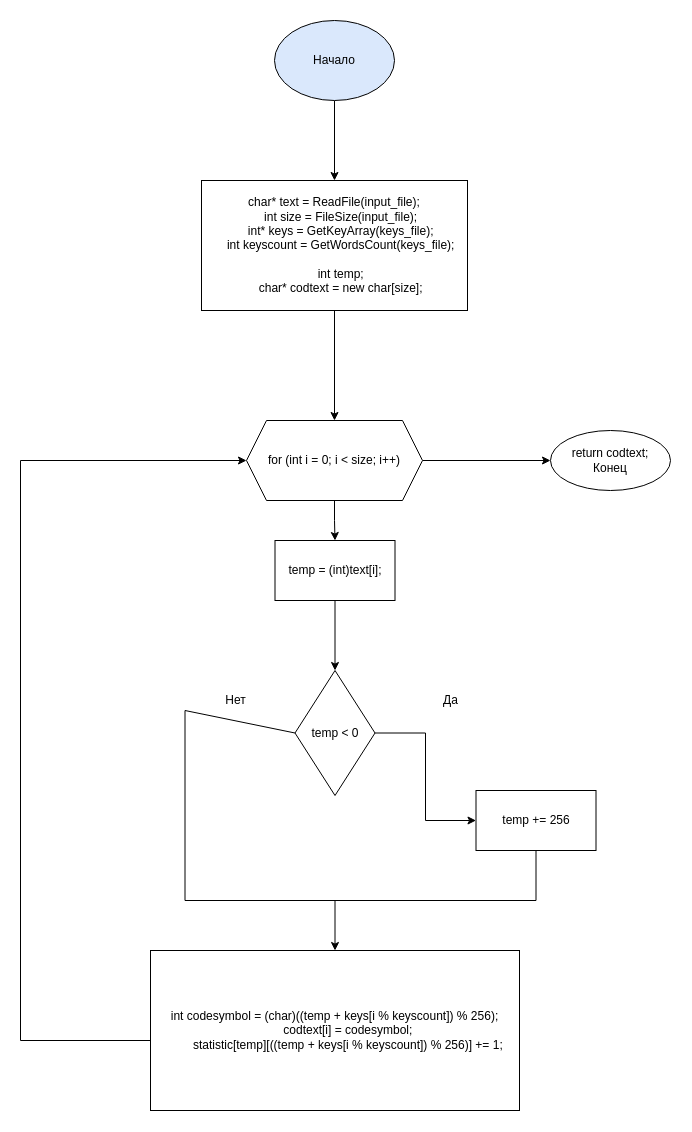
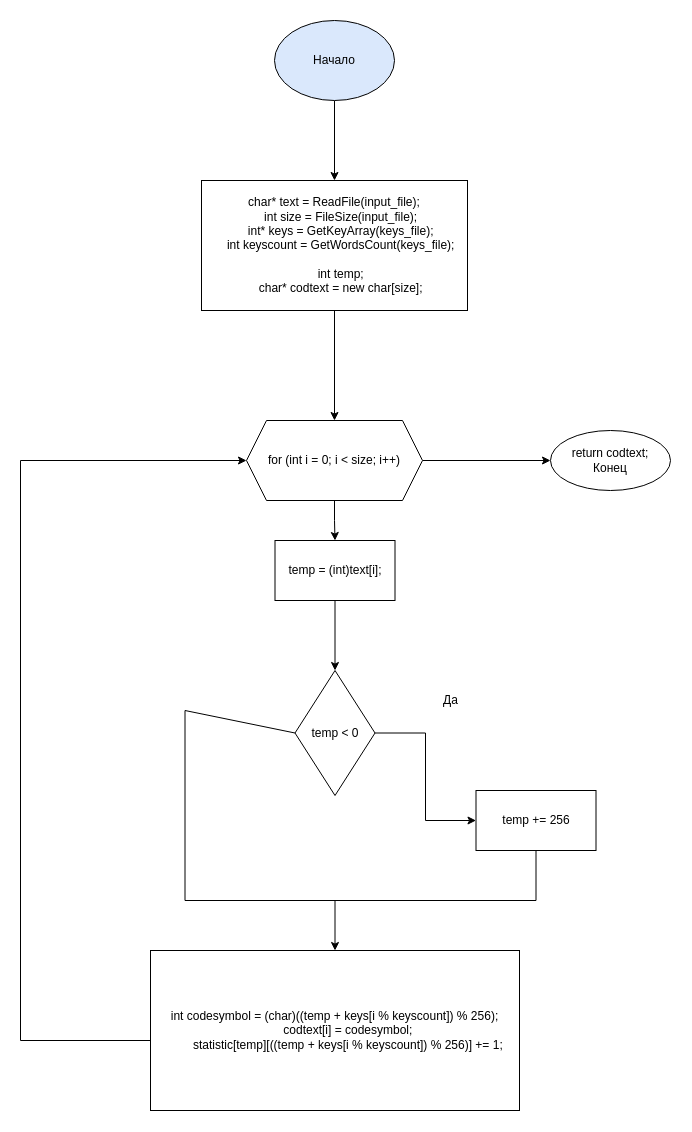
node "Нет": removed
